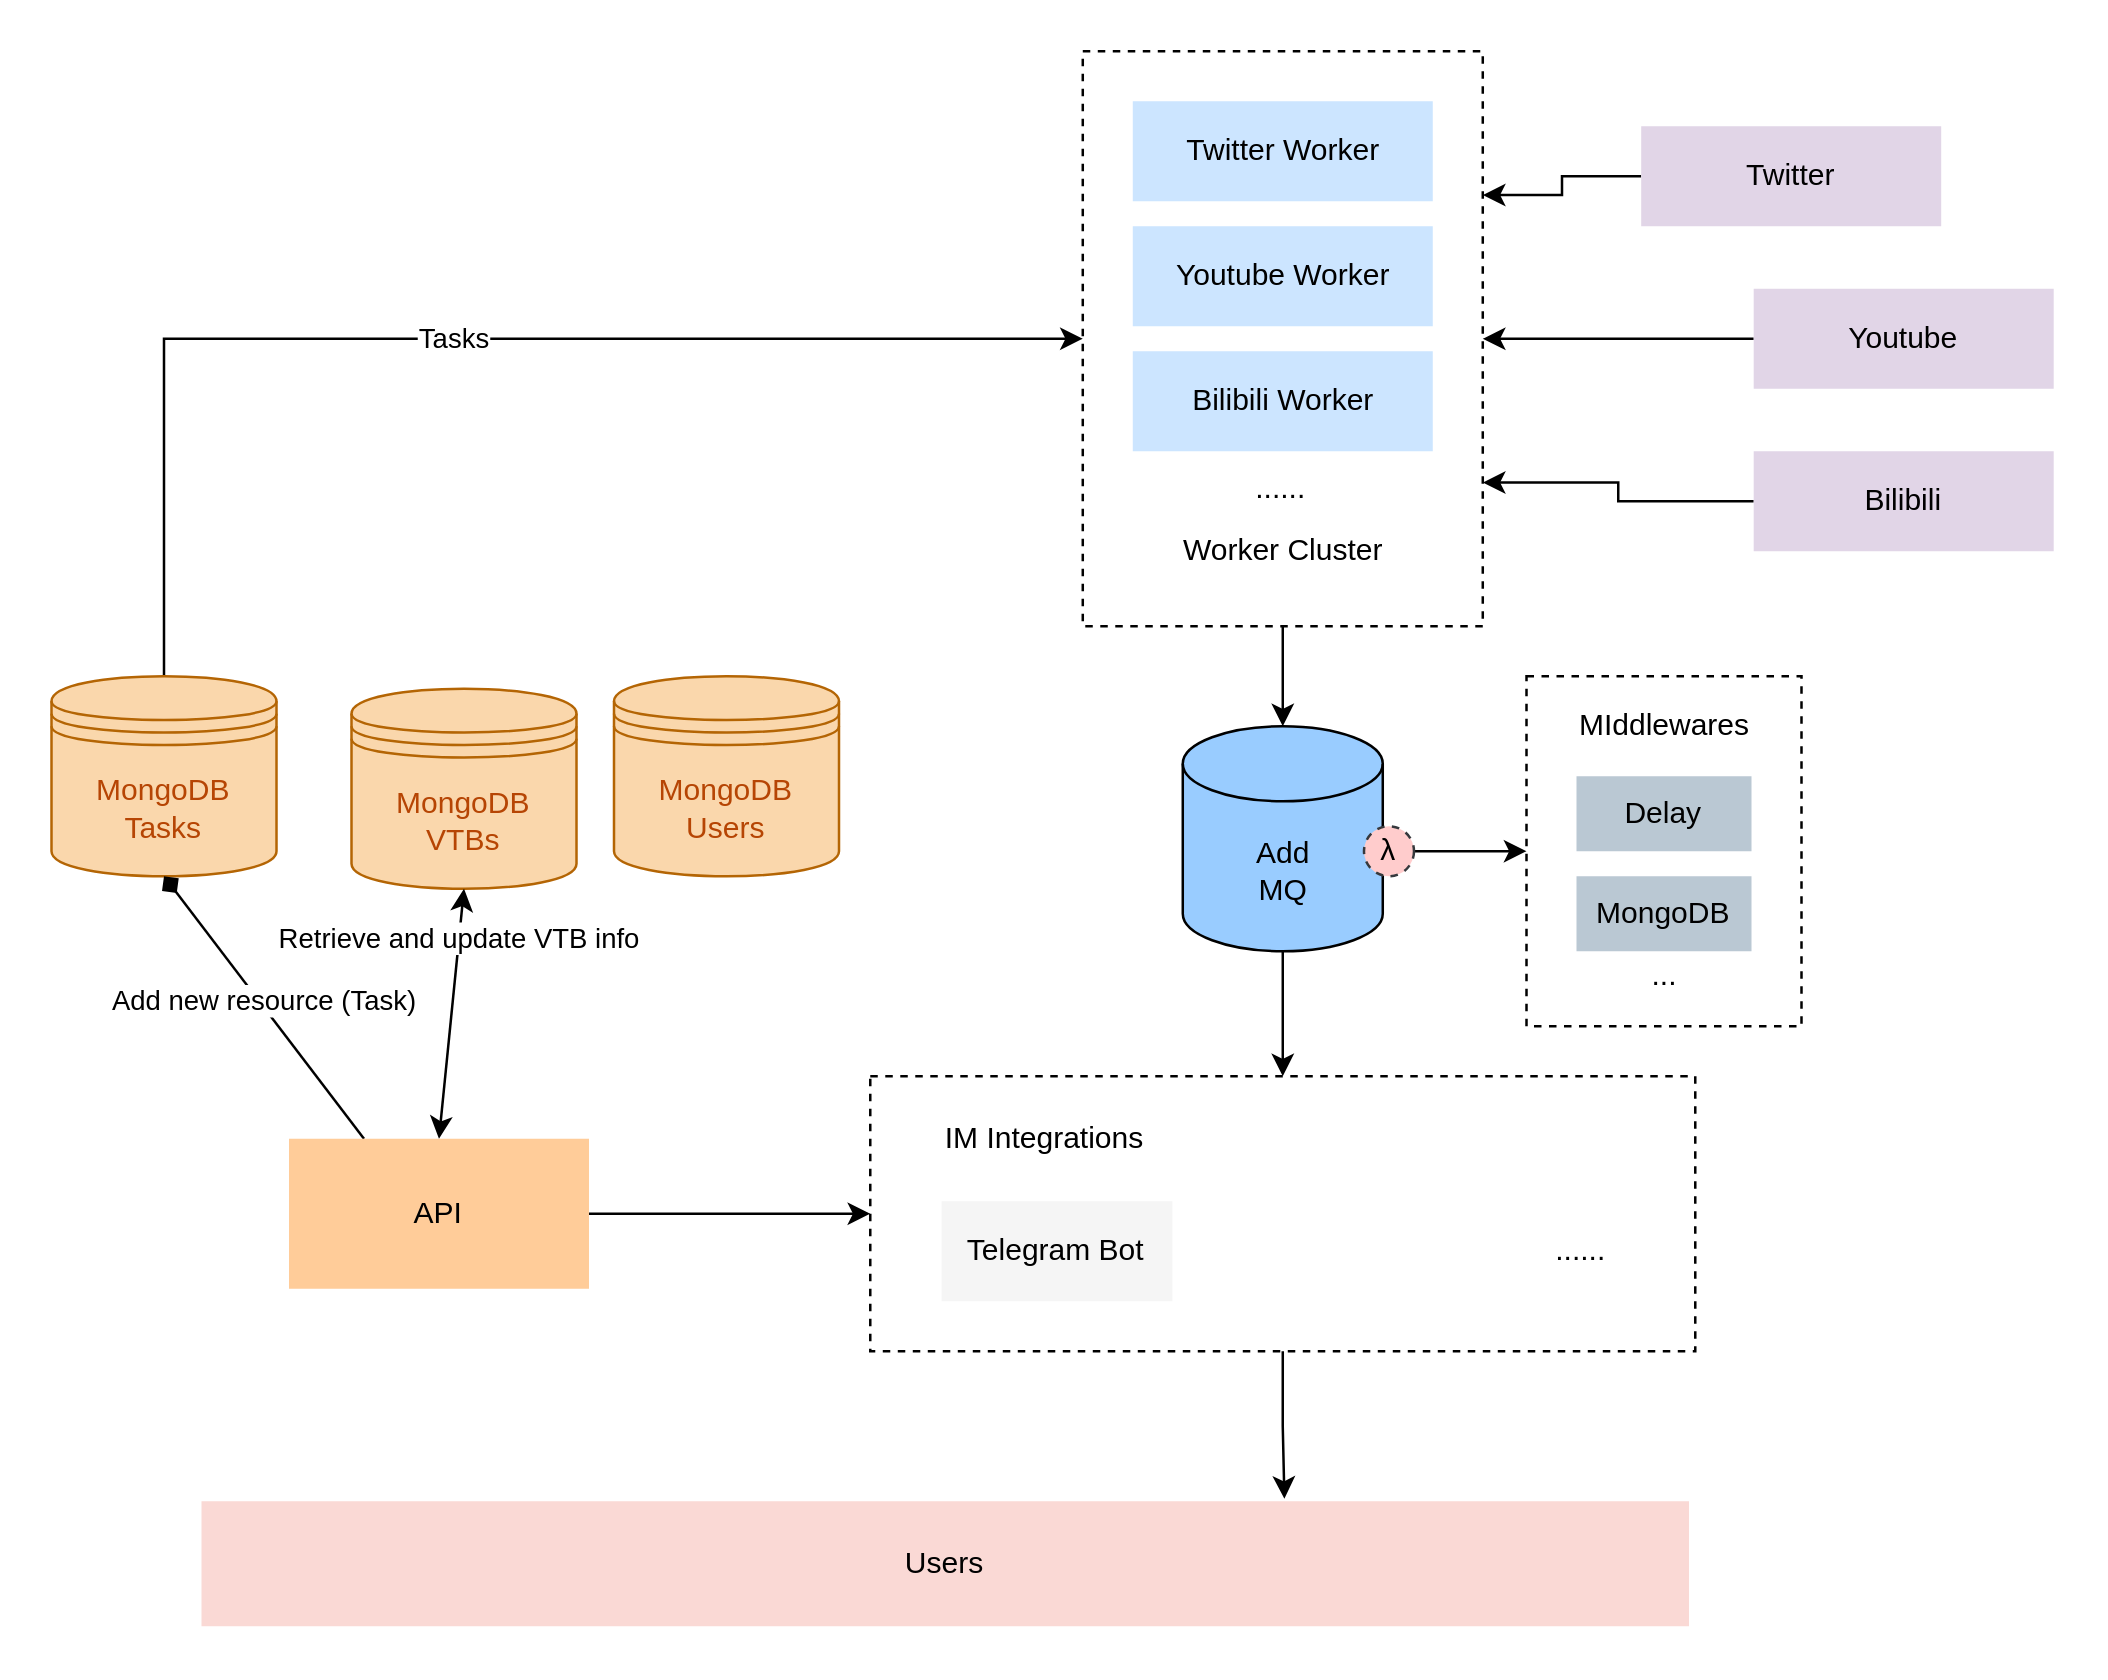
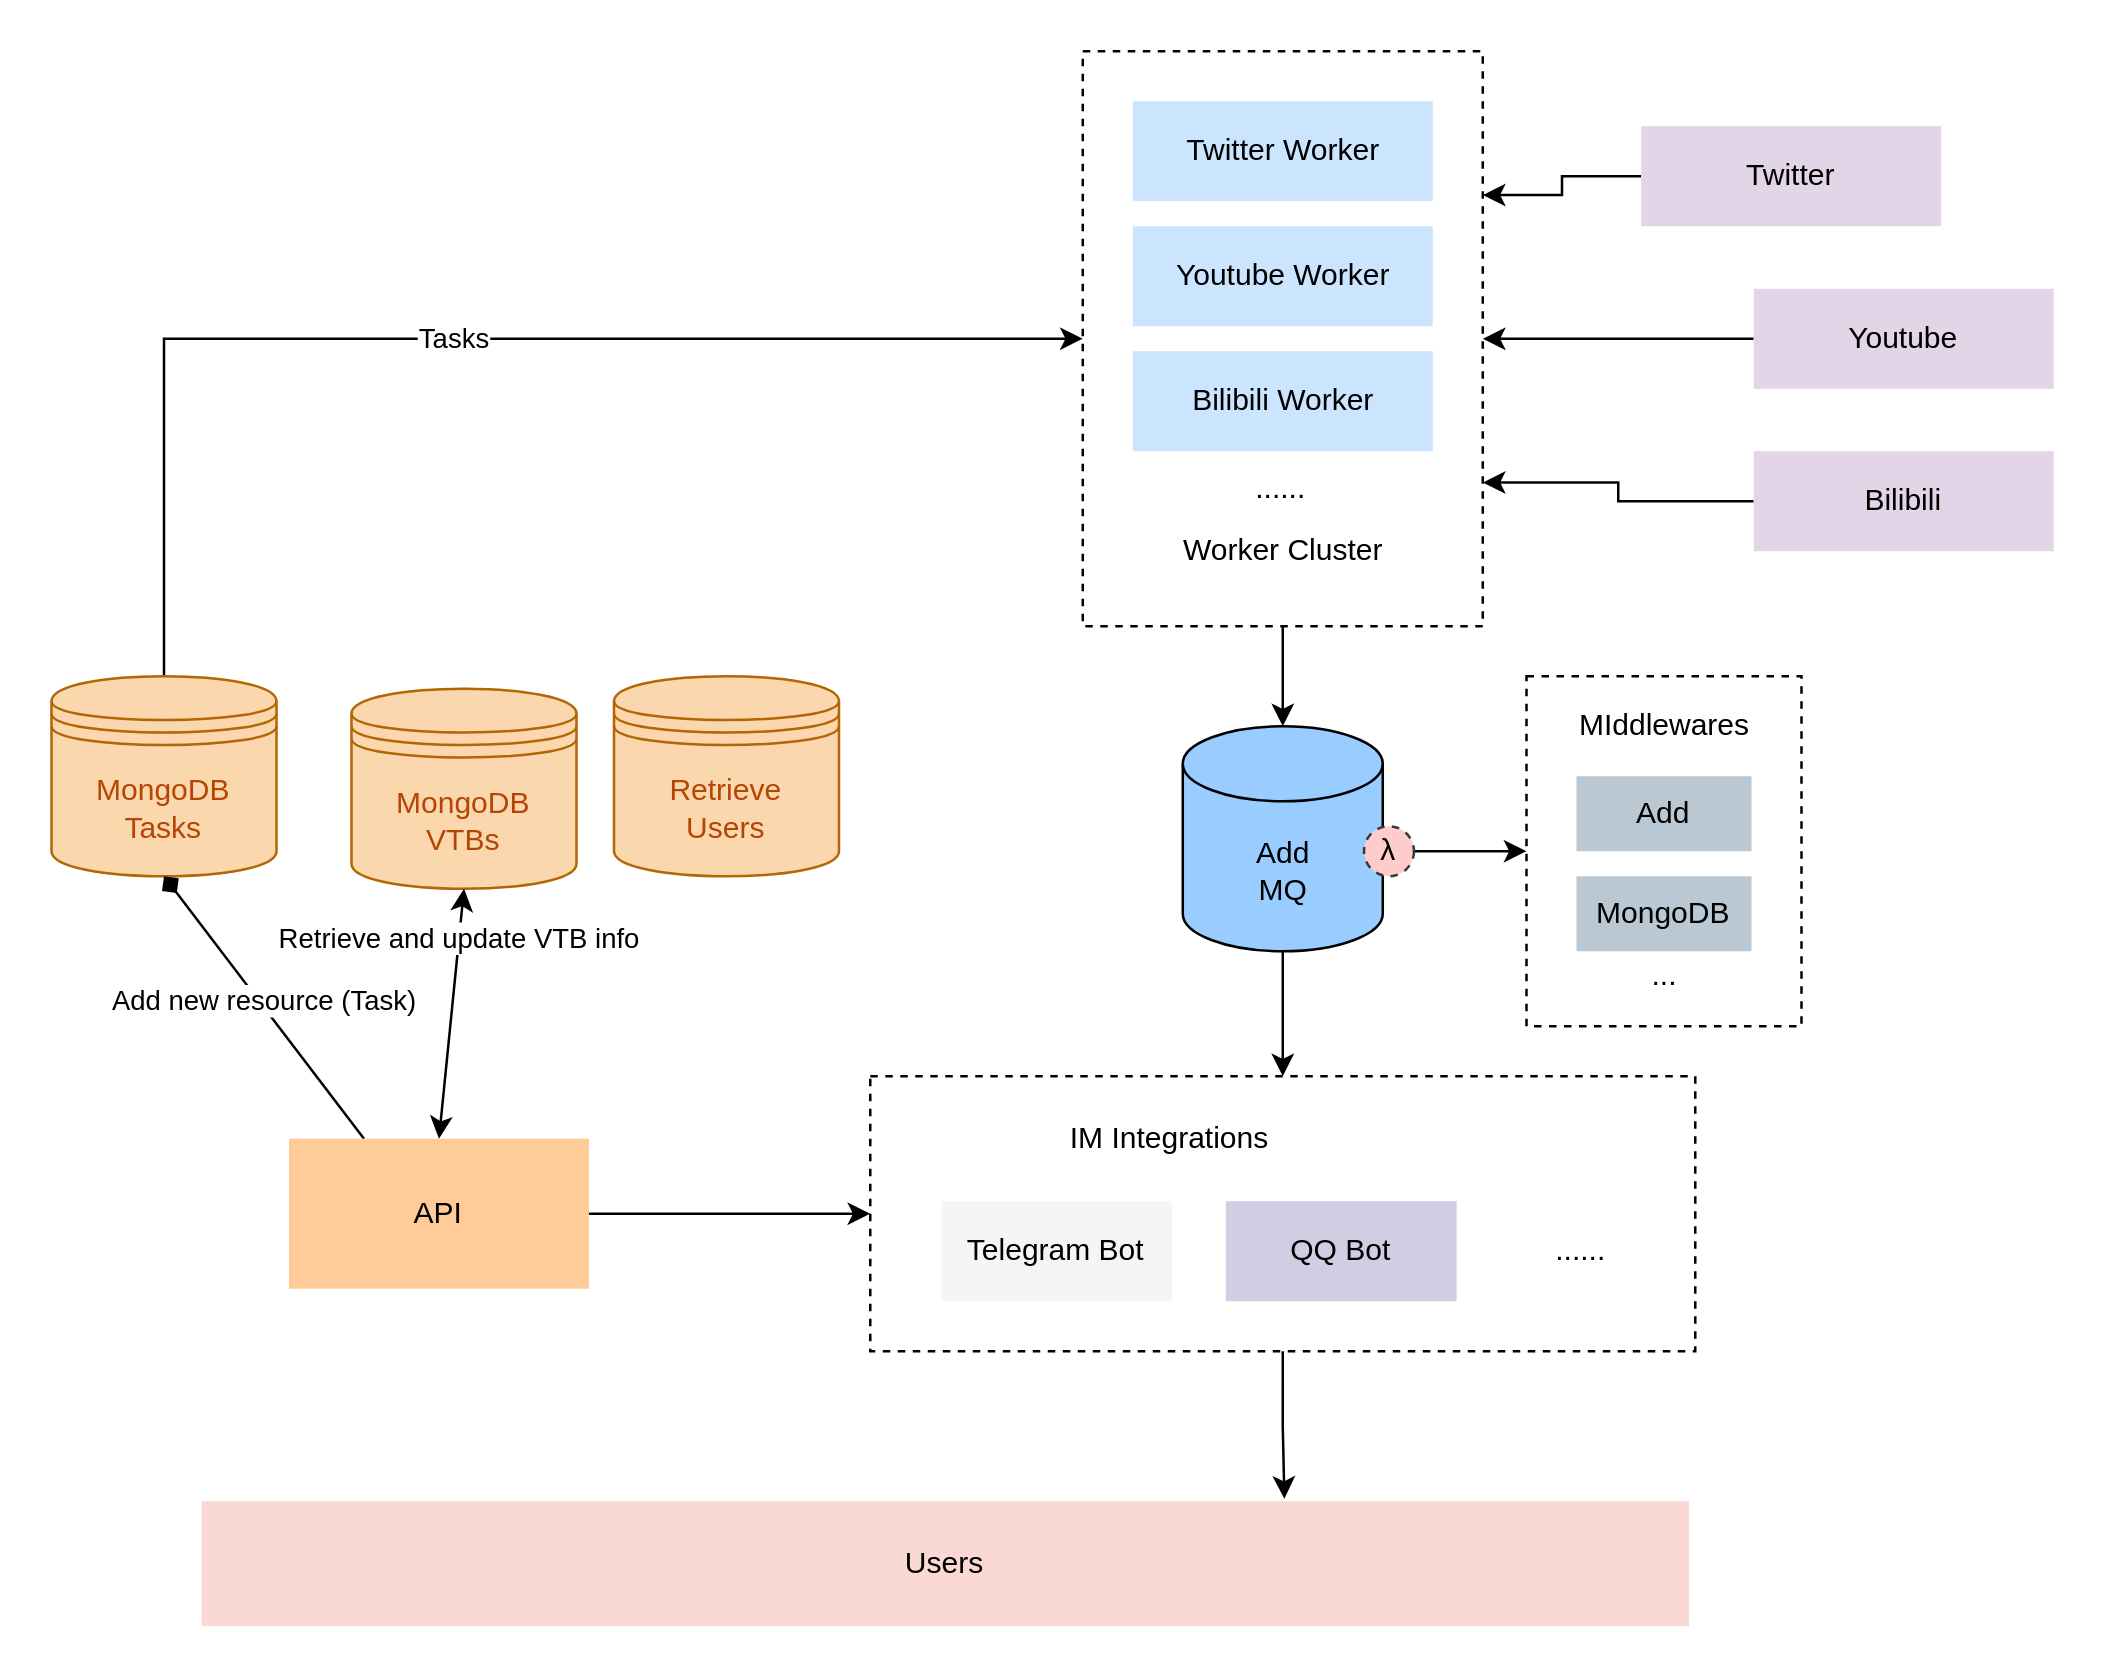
node "MongoDB Users": label "MongoDB Users" -> "Retrieve Users"
node "Delay": label "Delay" -> "Add"
node "IM Integrations": moved (1044, 1139) -> (1169, 1139)
node "QQ Bot": added
